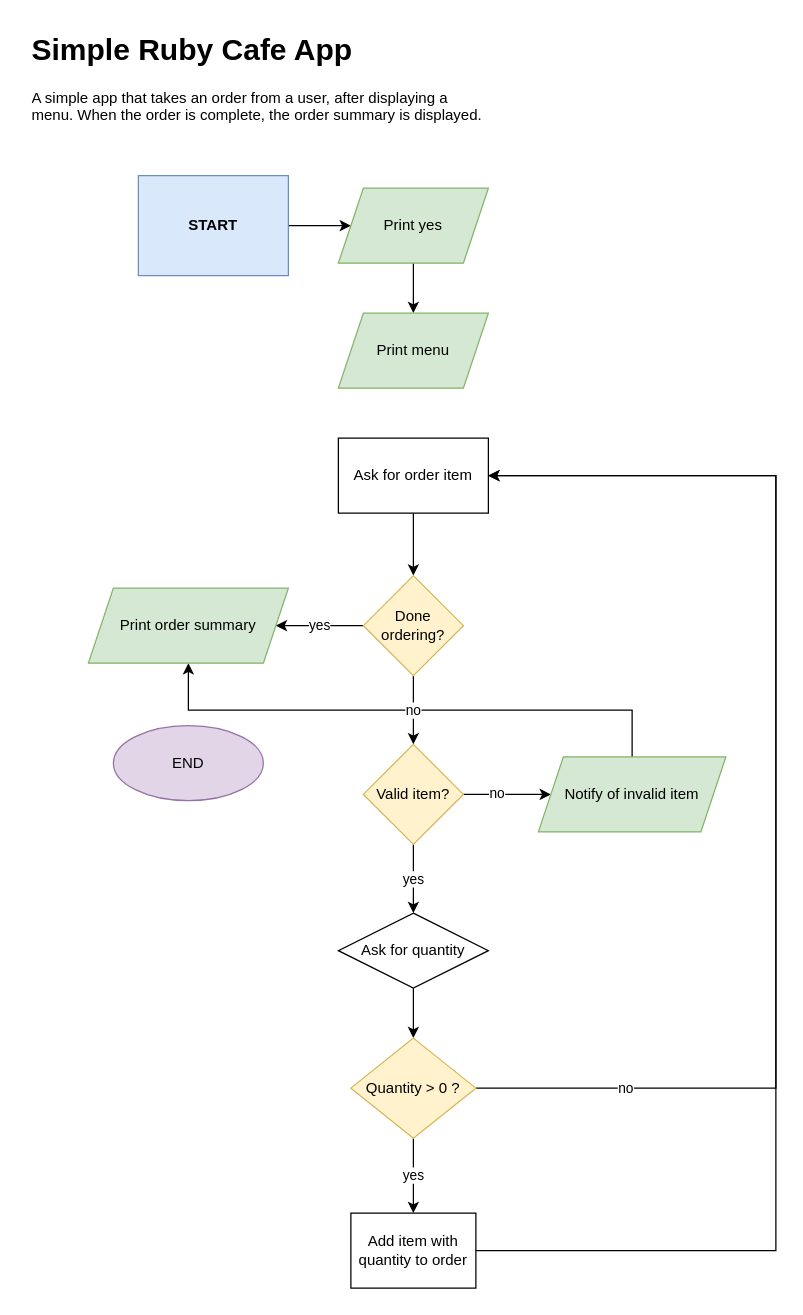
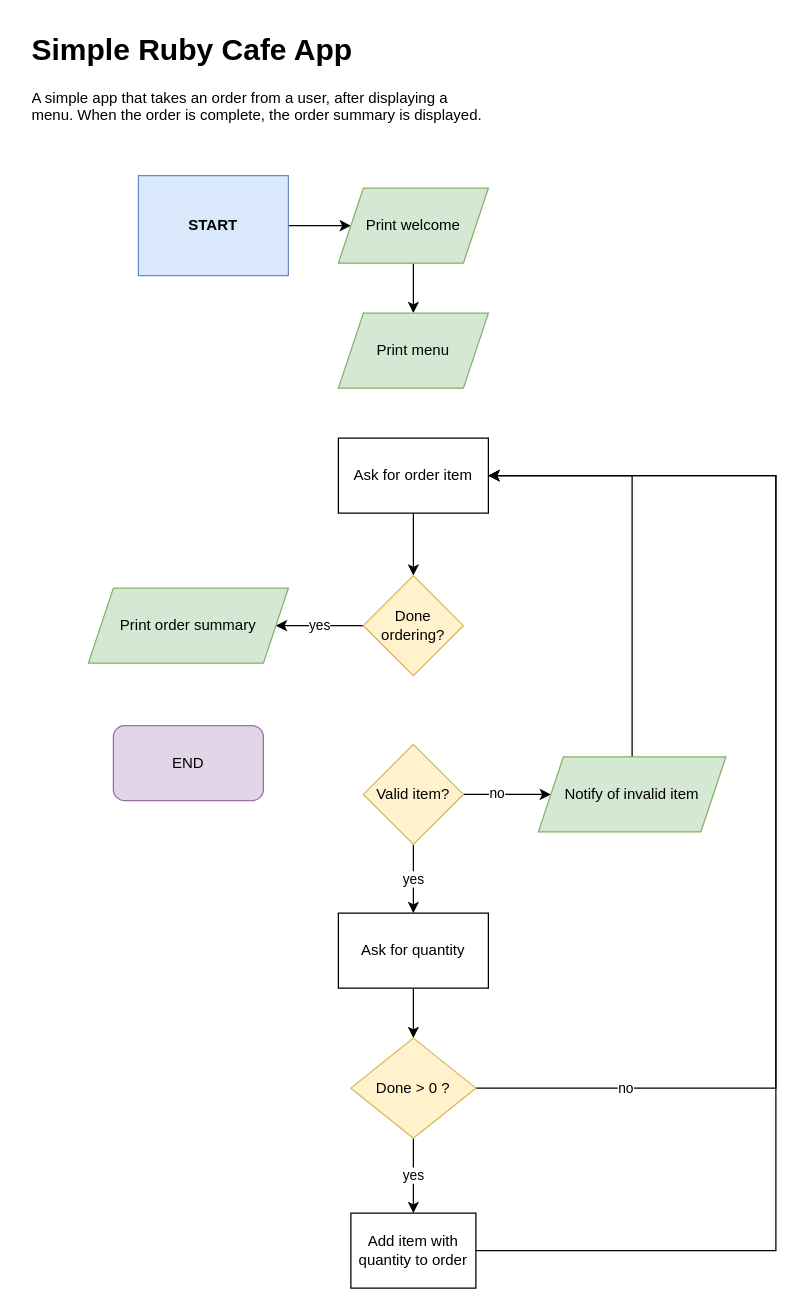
node "Print yes": label "Print yes" -> "Print welcome"
edge "Done ordering?" -> "Valid item?": removed, label "no"
edge "Notify of invalid item" -> "Print order summary": now "Notify of invalid item" -> "Ask for order item"
node "END": shape ellipse -> rounded rectangle
node "Ask for quantity": shape diamond -> rectangle
node "Quantity > 0 ?": label "Quantity > 0 ?" -> "Done > 0 ?"
